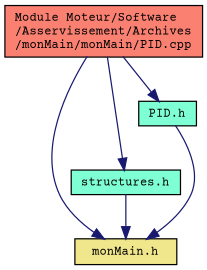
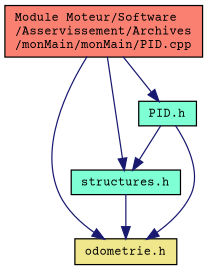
edge "PID.h" -> "structures.h": added
node "monMain.h": label "monMain.h" -> "odometrie.h"
